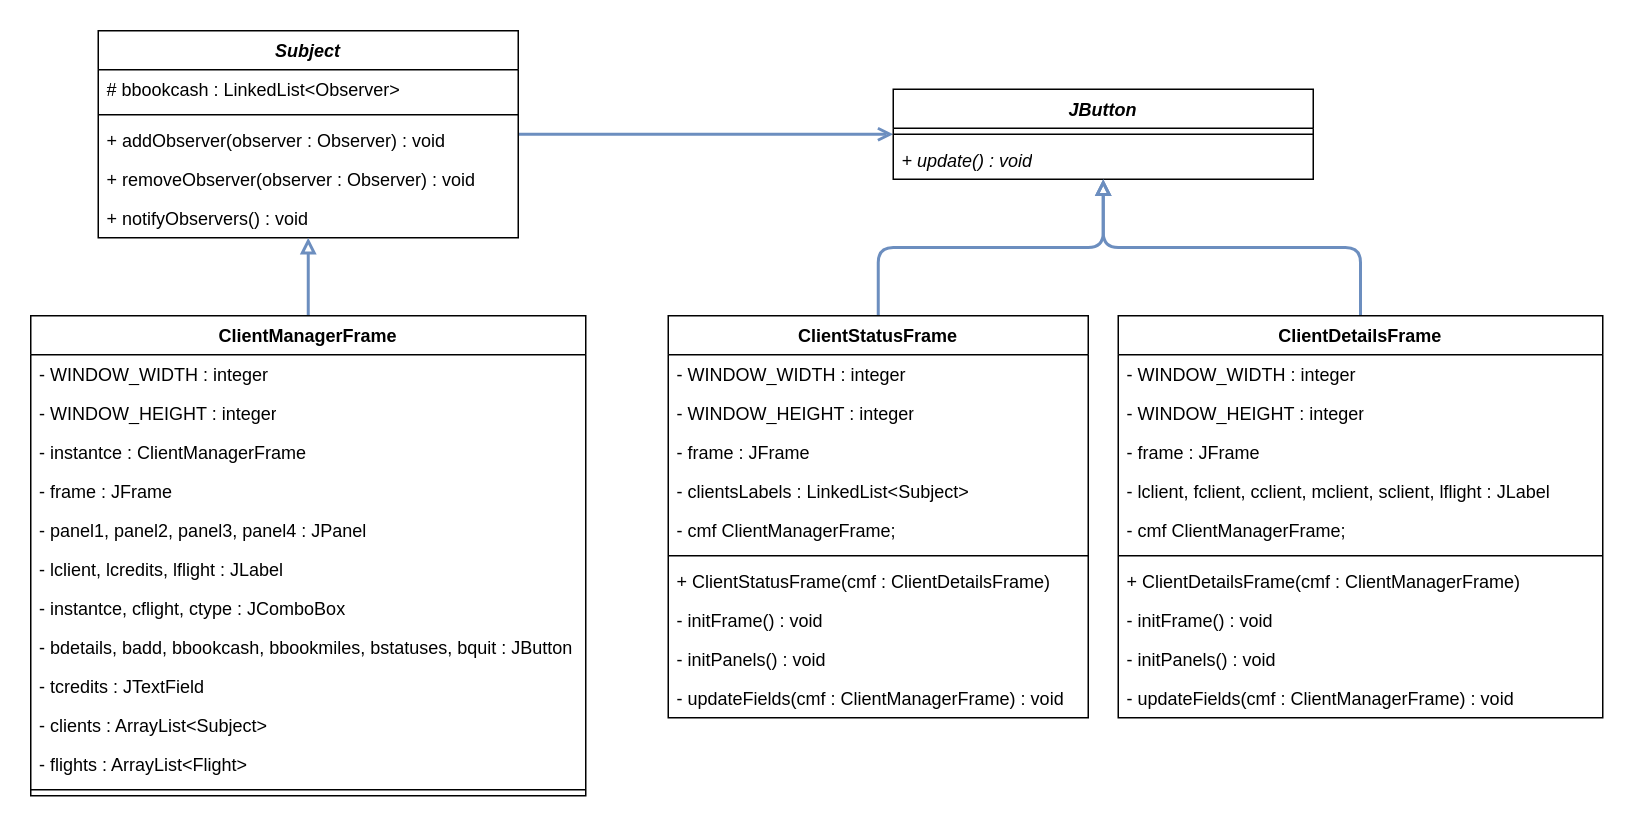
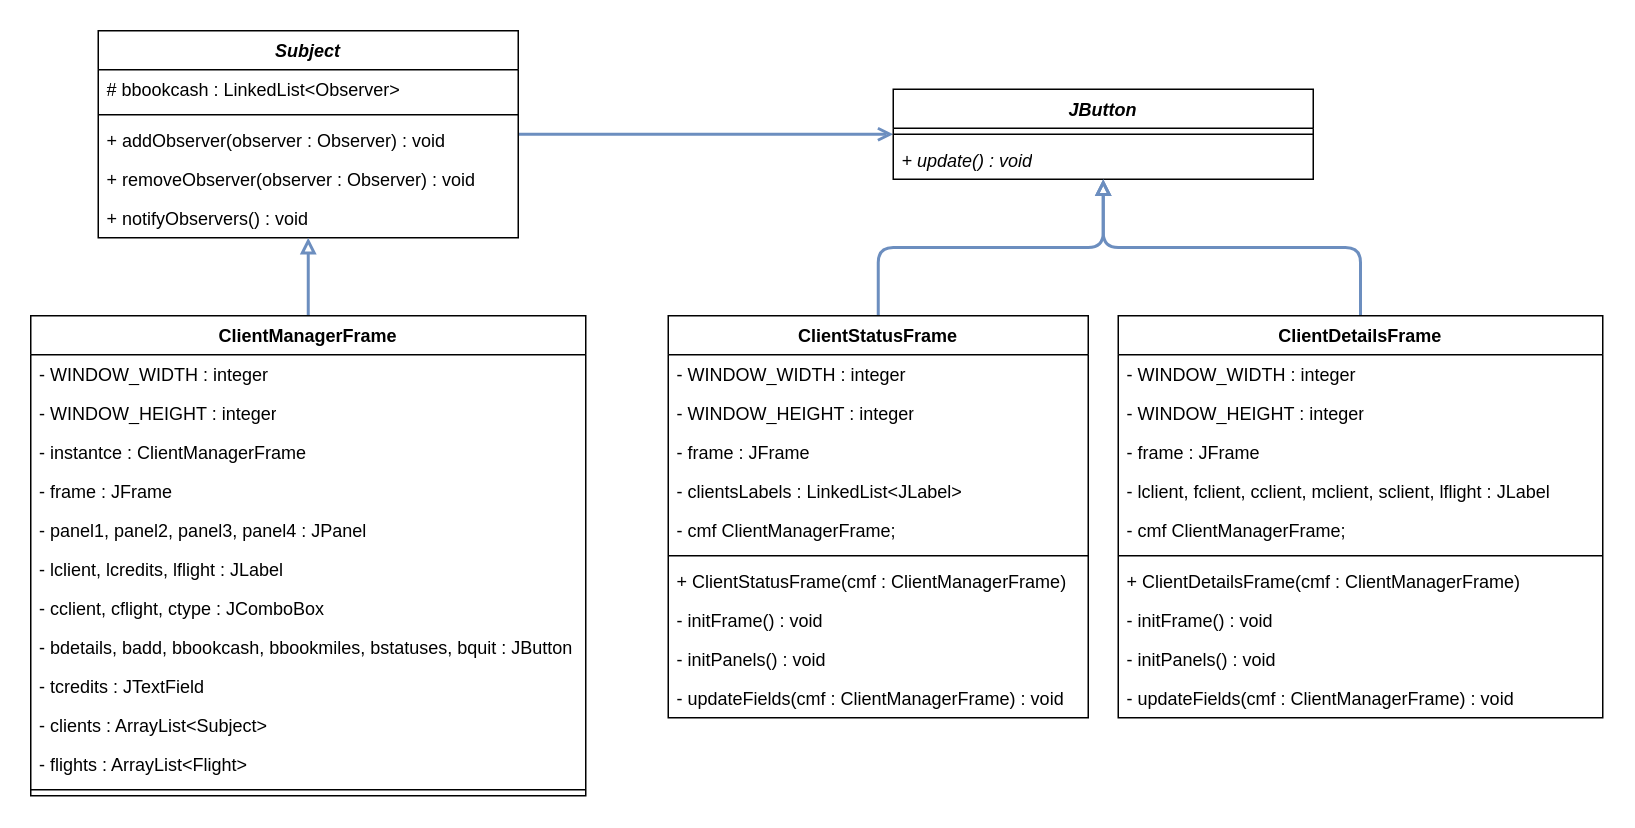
node "- clientsLabels : LinkedList<Subject>": label "- clientsLabels : LinkedList<Subject>" -> "- clientsLabels : LinkedList<JLabel>"
node "+ ClientStatusFrame(cmf : ClientDetailsFrame)": label "+ ClientStatusFrame(cmf : ClientDetailsFrame)" -> "+ ClientStatusFrame(cmf : ClientManagerFrame)"
node "- instantce, cflight, ctype : JComboBox": label "- instantce, cflight, ctype : JComboBox" -> "- cclient, cflight, ctype : JComboBox"
